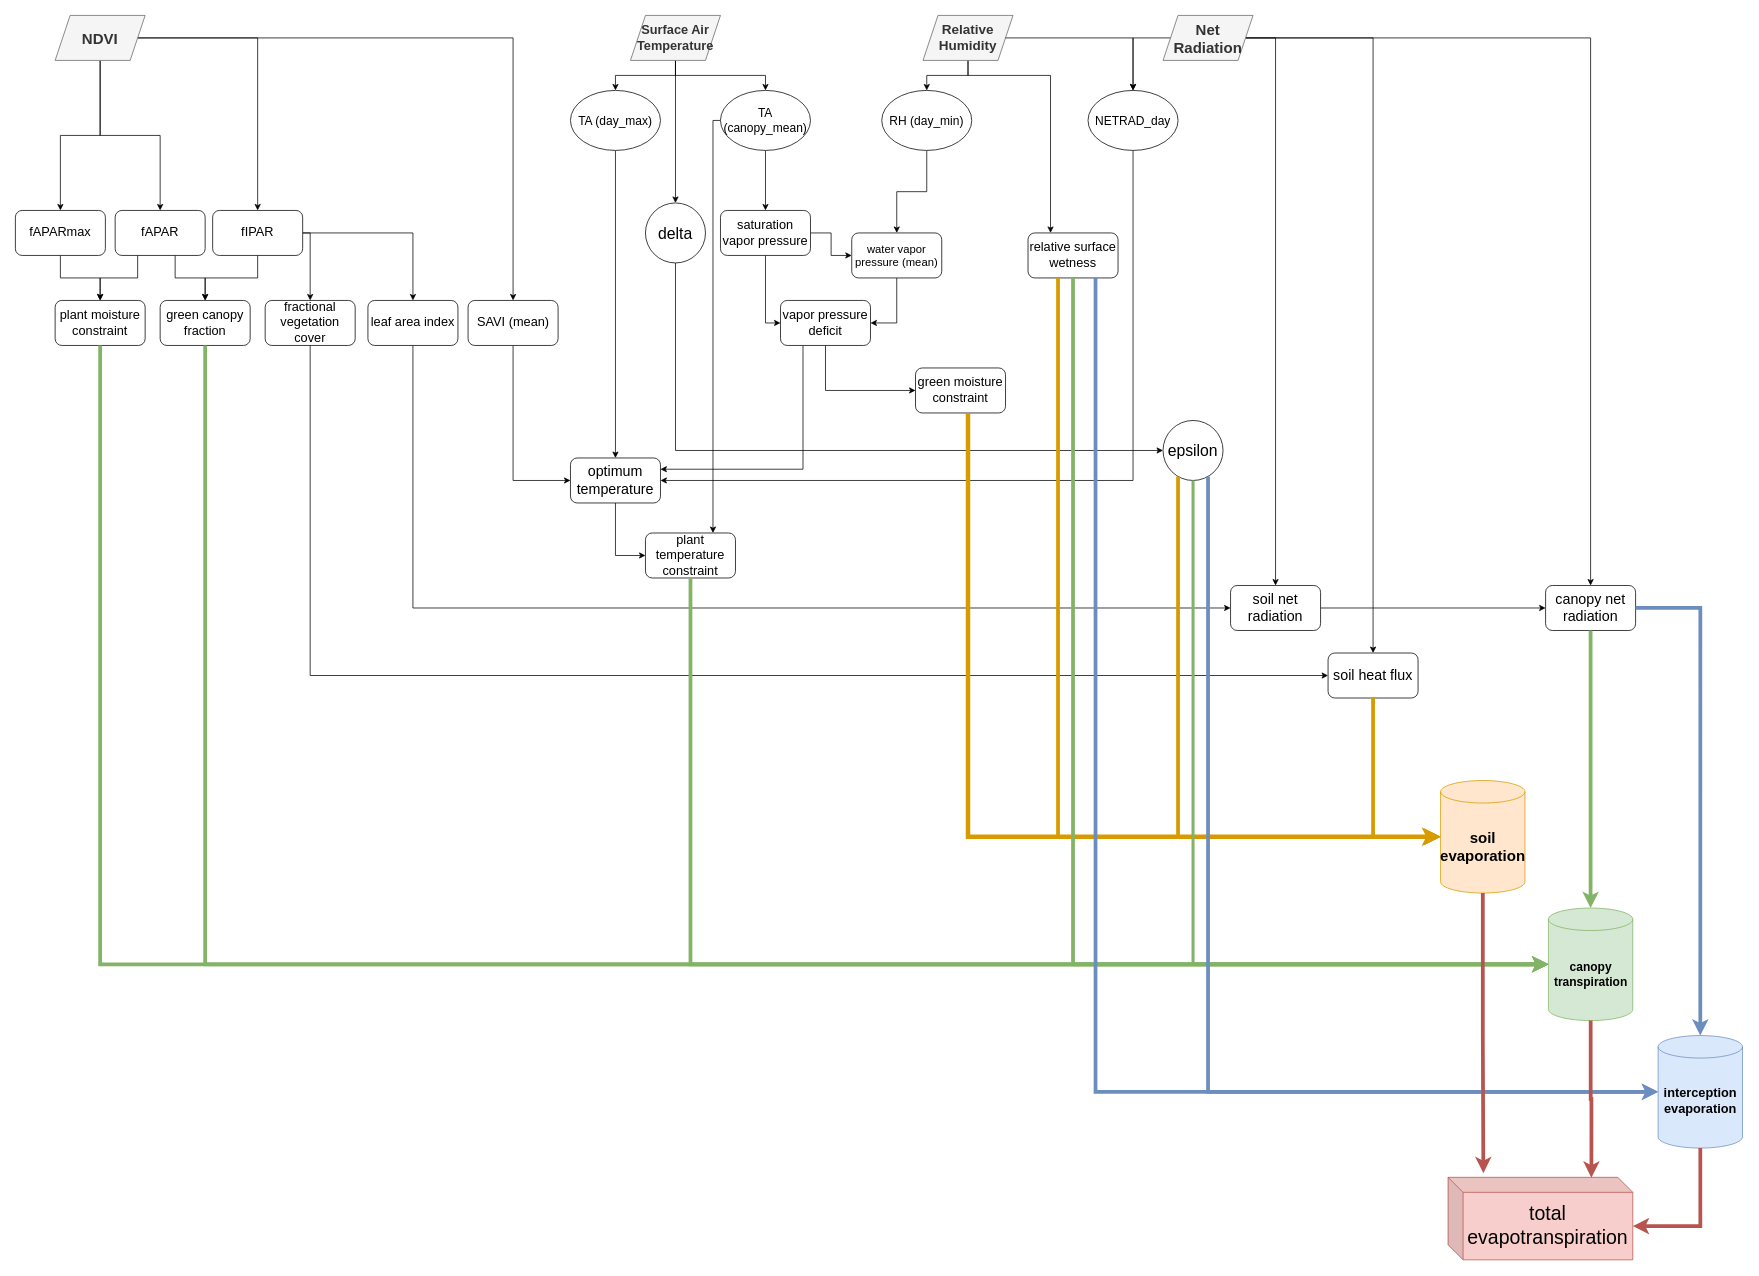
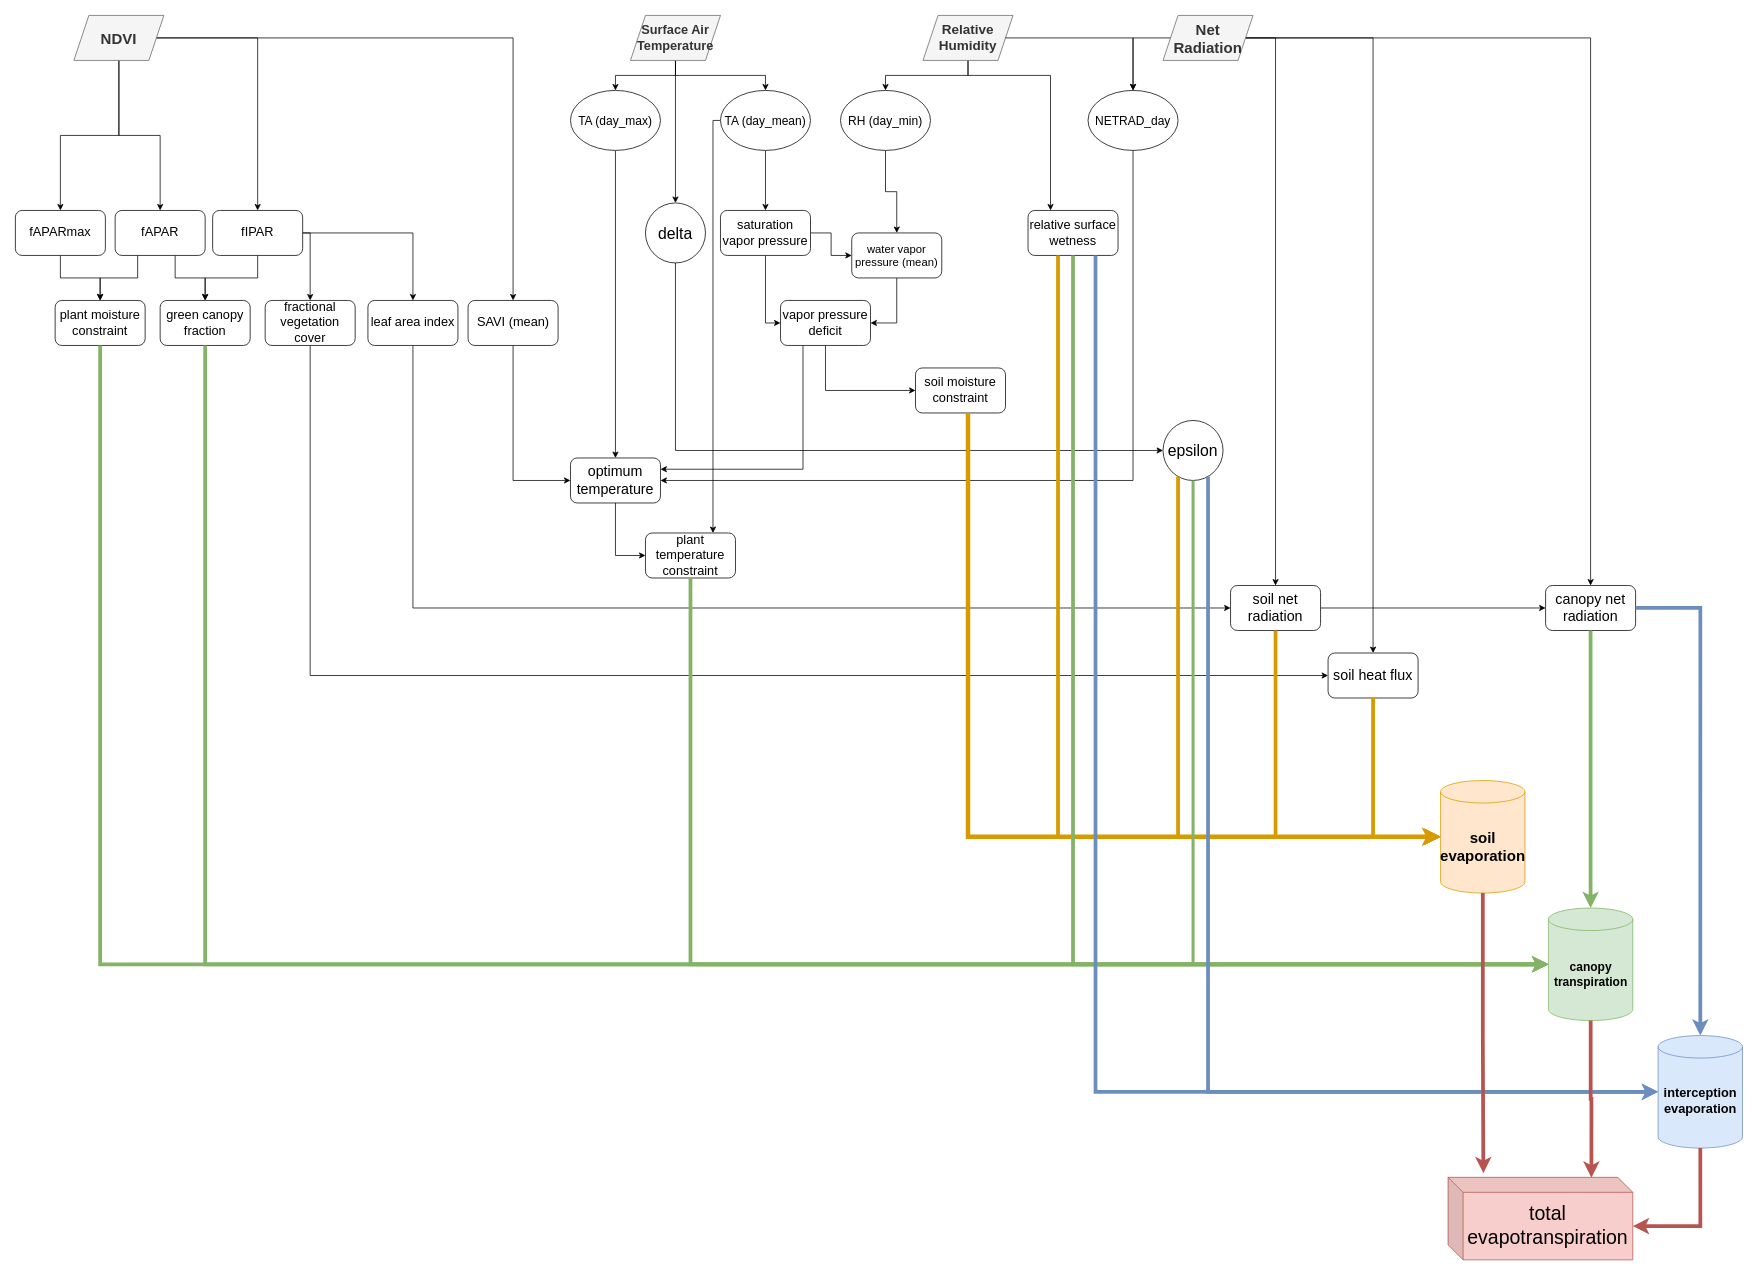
node "NDVI": moved (100, 38) -> (119, 38)
node "TA (canopy_mean)": label "TA (canopy_mean)" -> "TA (day_mean)"
node "RH (day_min)": moved (927, 120) -> (885, 120)
node "relative surface wetness": moved (1073, 255) -> (1073, 233)
node "green moisture constraint": label "green moisture constraint" -> "soil moisture constraint"
edge "soil net radiation" -> "soil evaporation": added
